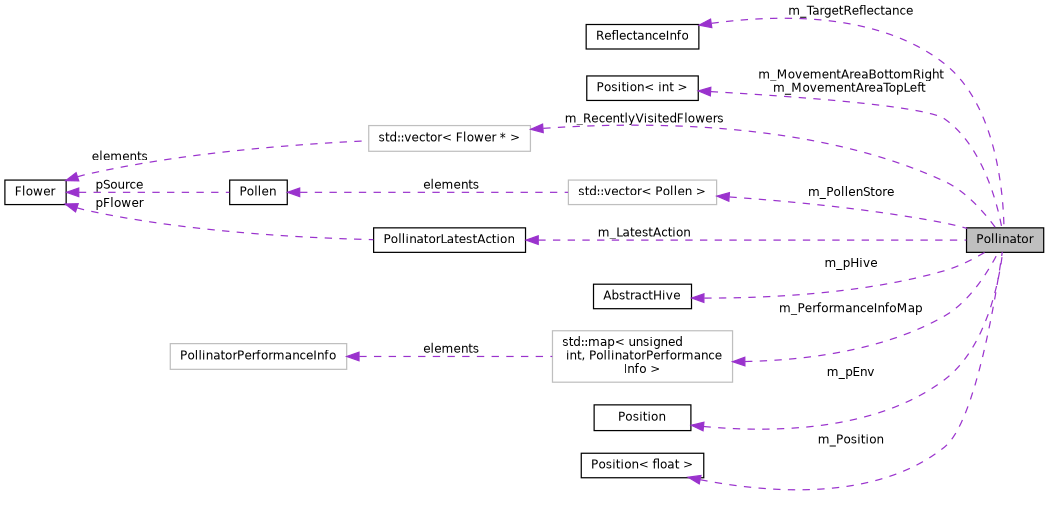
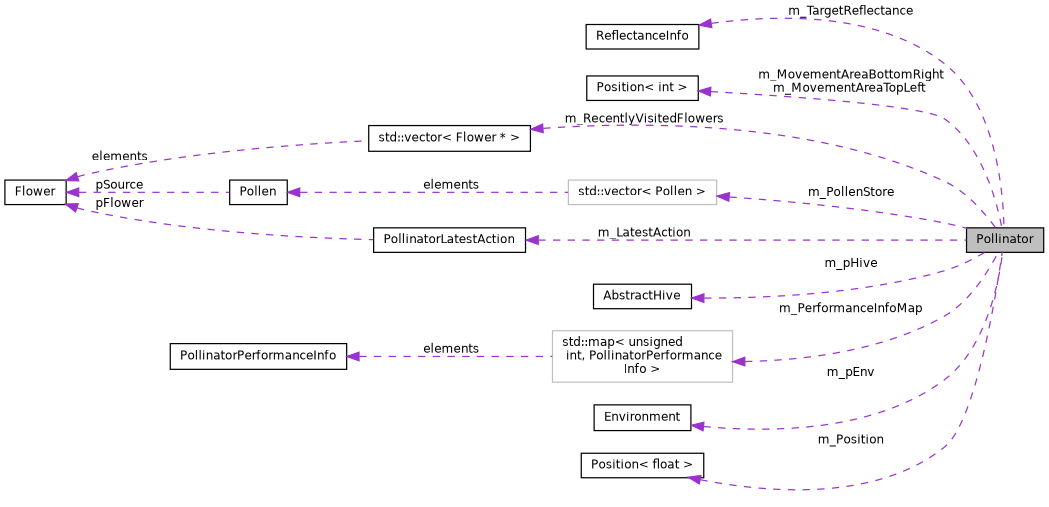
node "std::vector< Flower * >": color grey75 -> black
node "PollinatorPerformanceInfo": color grey75 -> black
node "Position": label "Position" -> "Environment"
